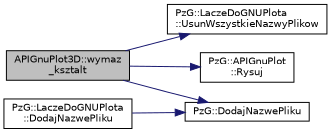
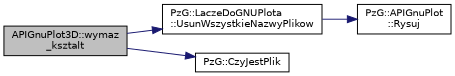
edge "APIGnuPlot3D::wymaz _ksztalt" -> "PzG::APIGnuPlot ::Rysuj": now "PzG::LaczeDoGNUPlota ::UsunWszystkieNazwyPlikow" -> "PzG::APIGnuPlot ::Rysuj"
node "PzG::DodajNazwePliku": label "PzG::DodajNazwePliku" -> "PzG::CzyJestPlik"
node "PzG::LaczeDoGNUPlota ::DodajNazwePliku": removed
